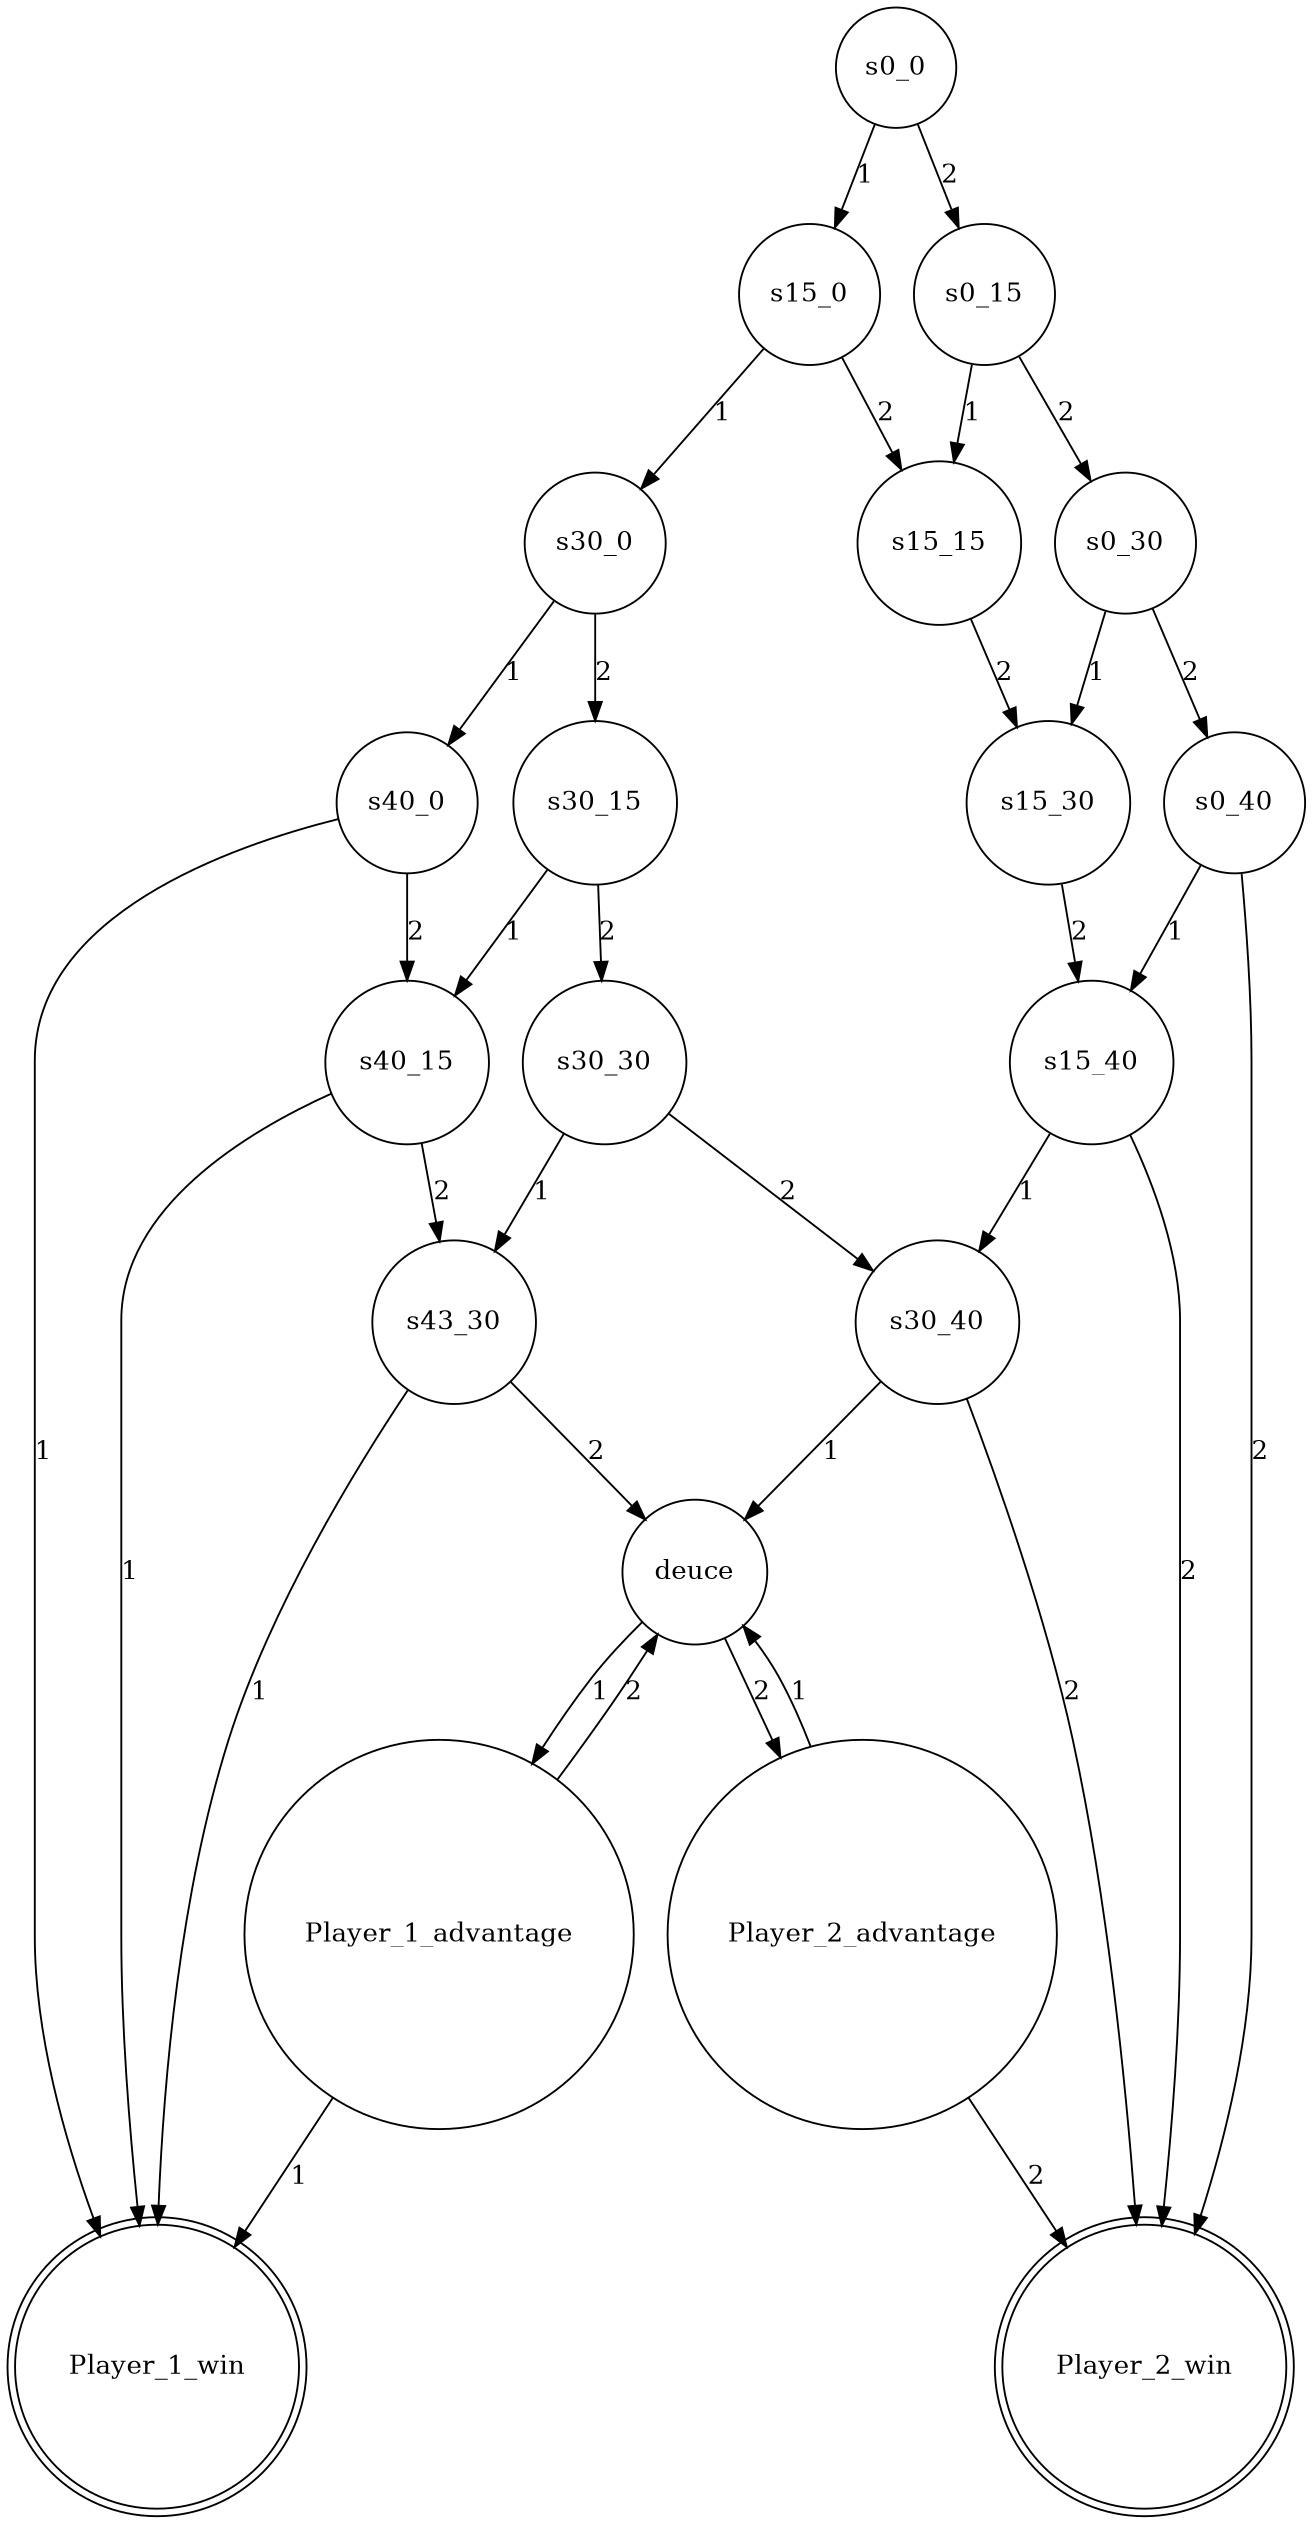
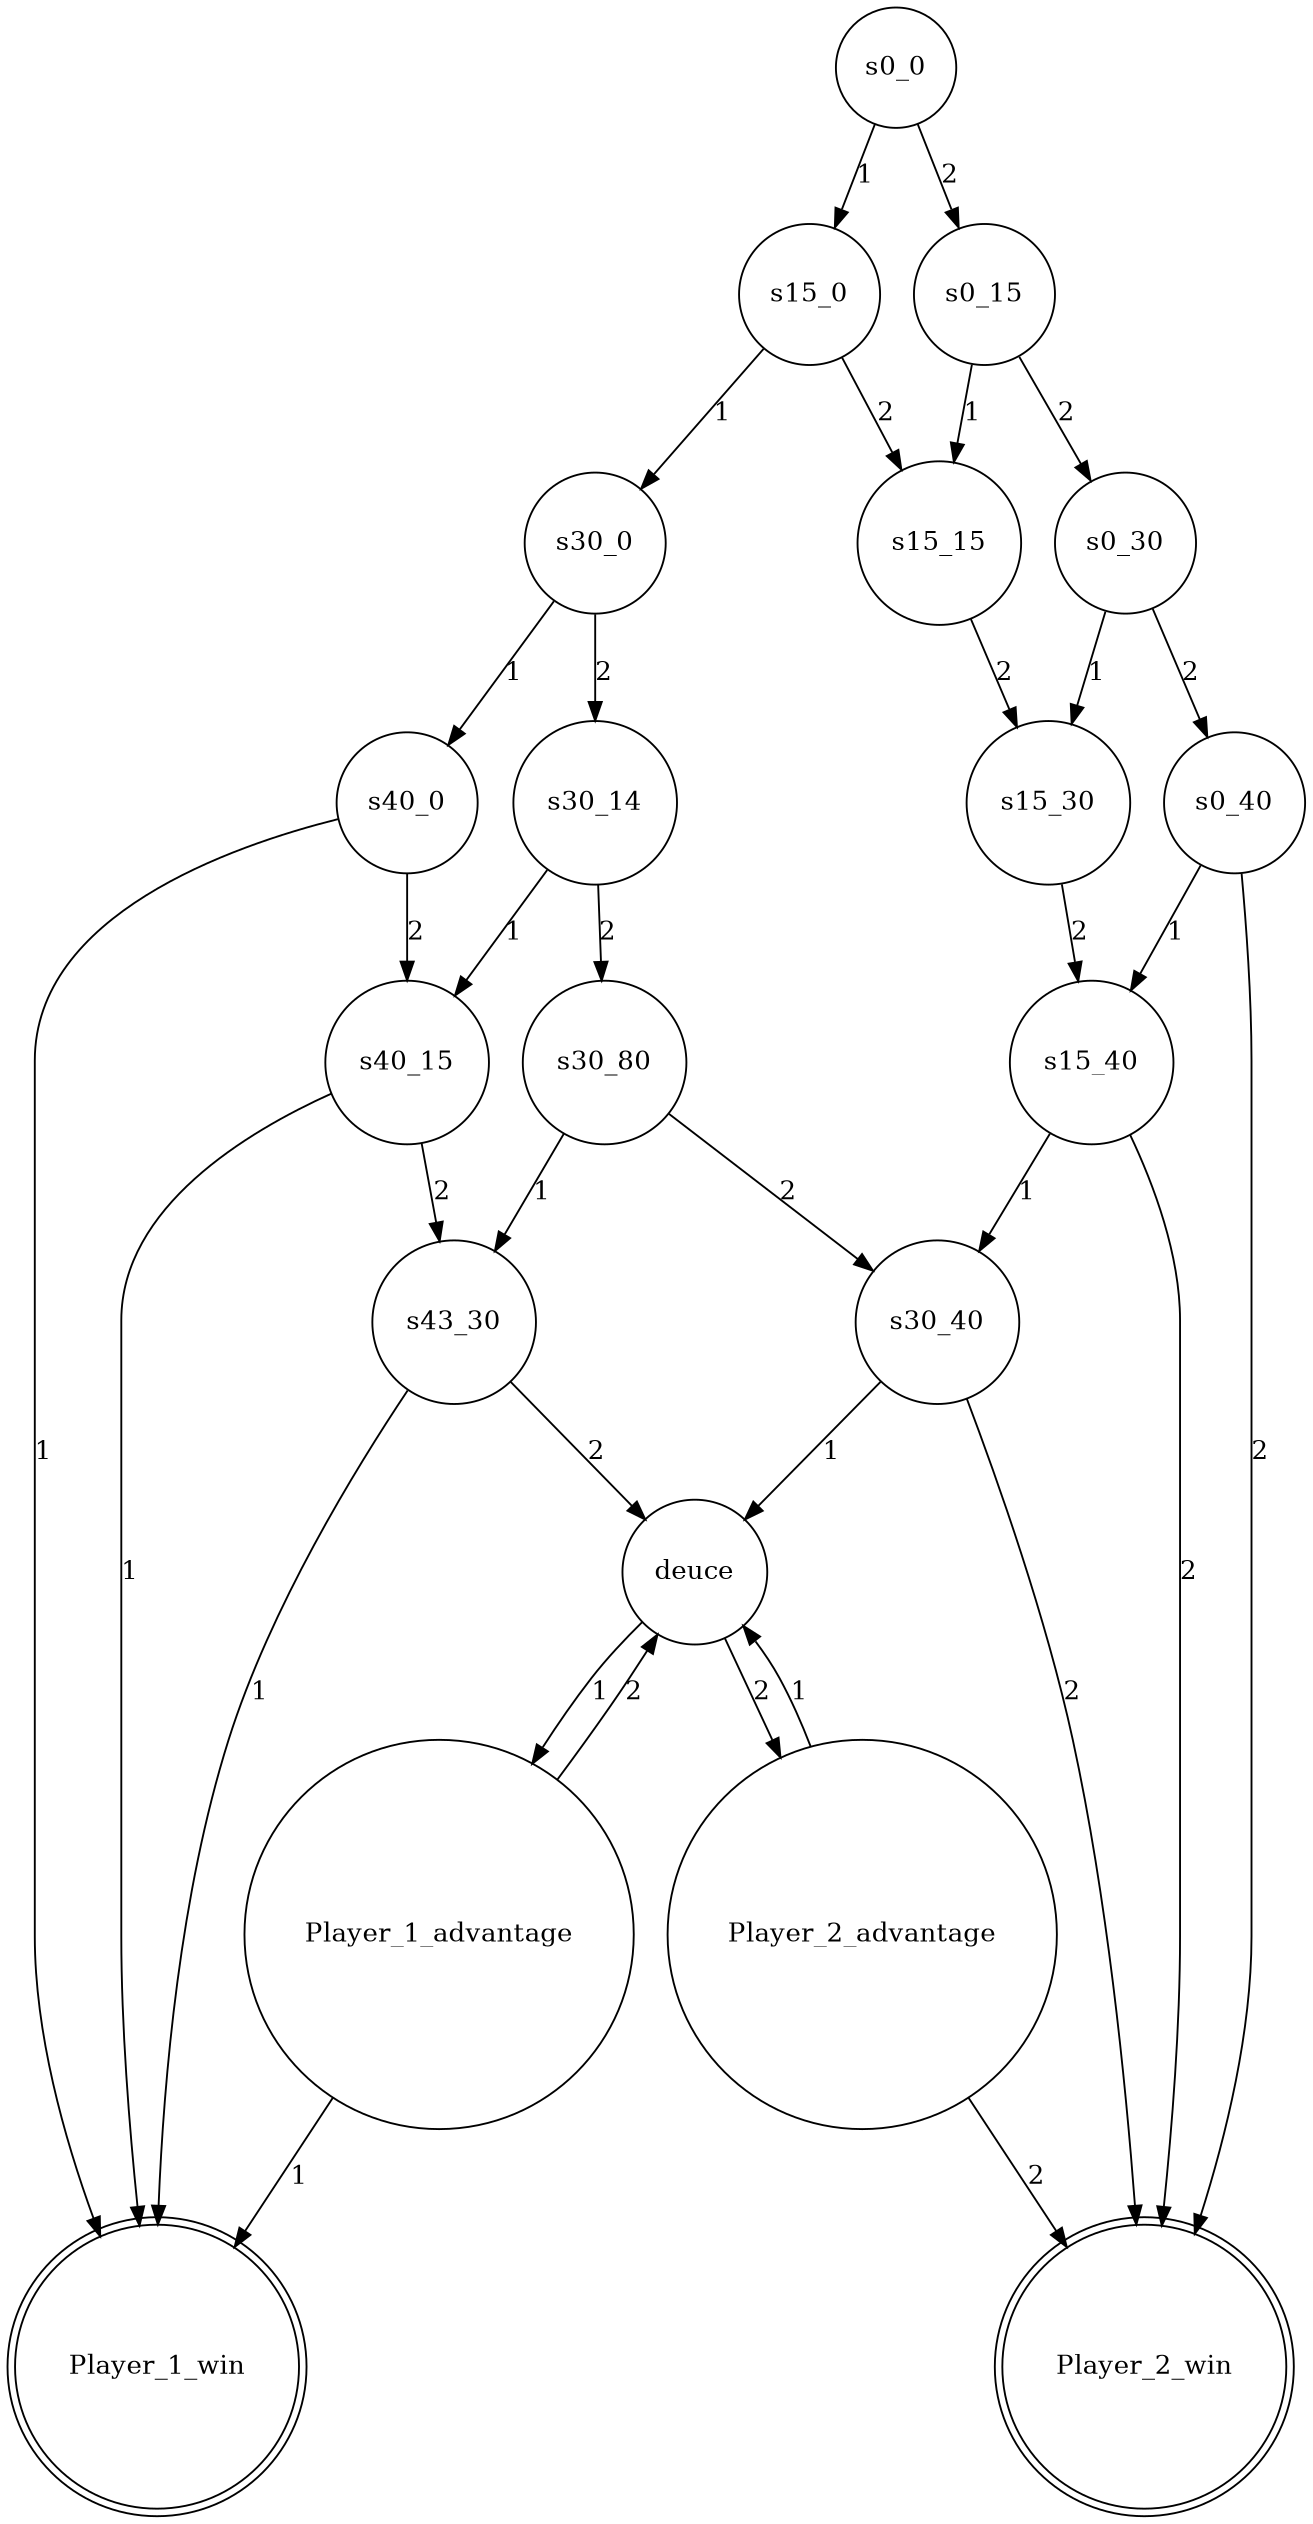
node "s30_15": label "s30_15" -> "s30_14"
node "s30_30": label "s30_30" -> "s30_80"
